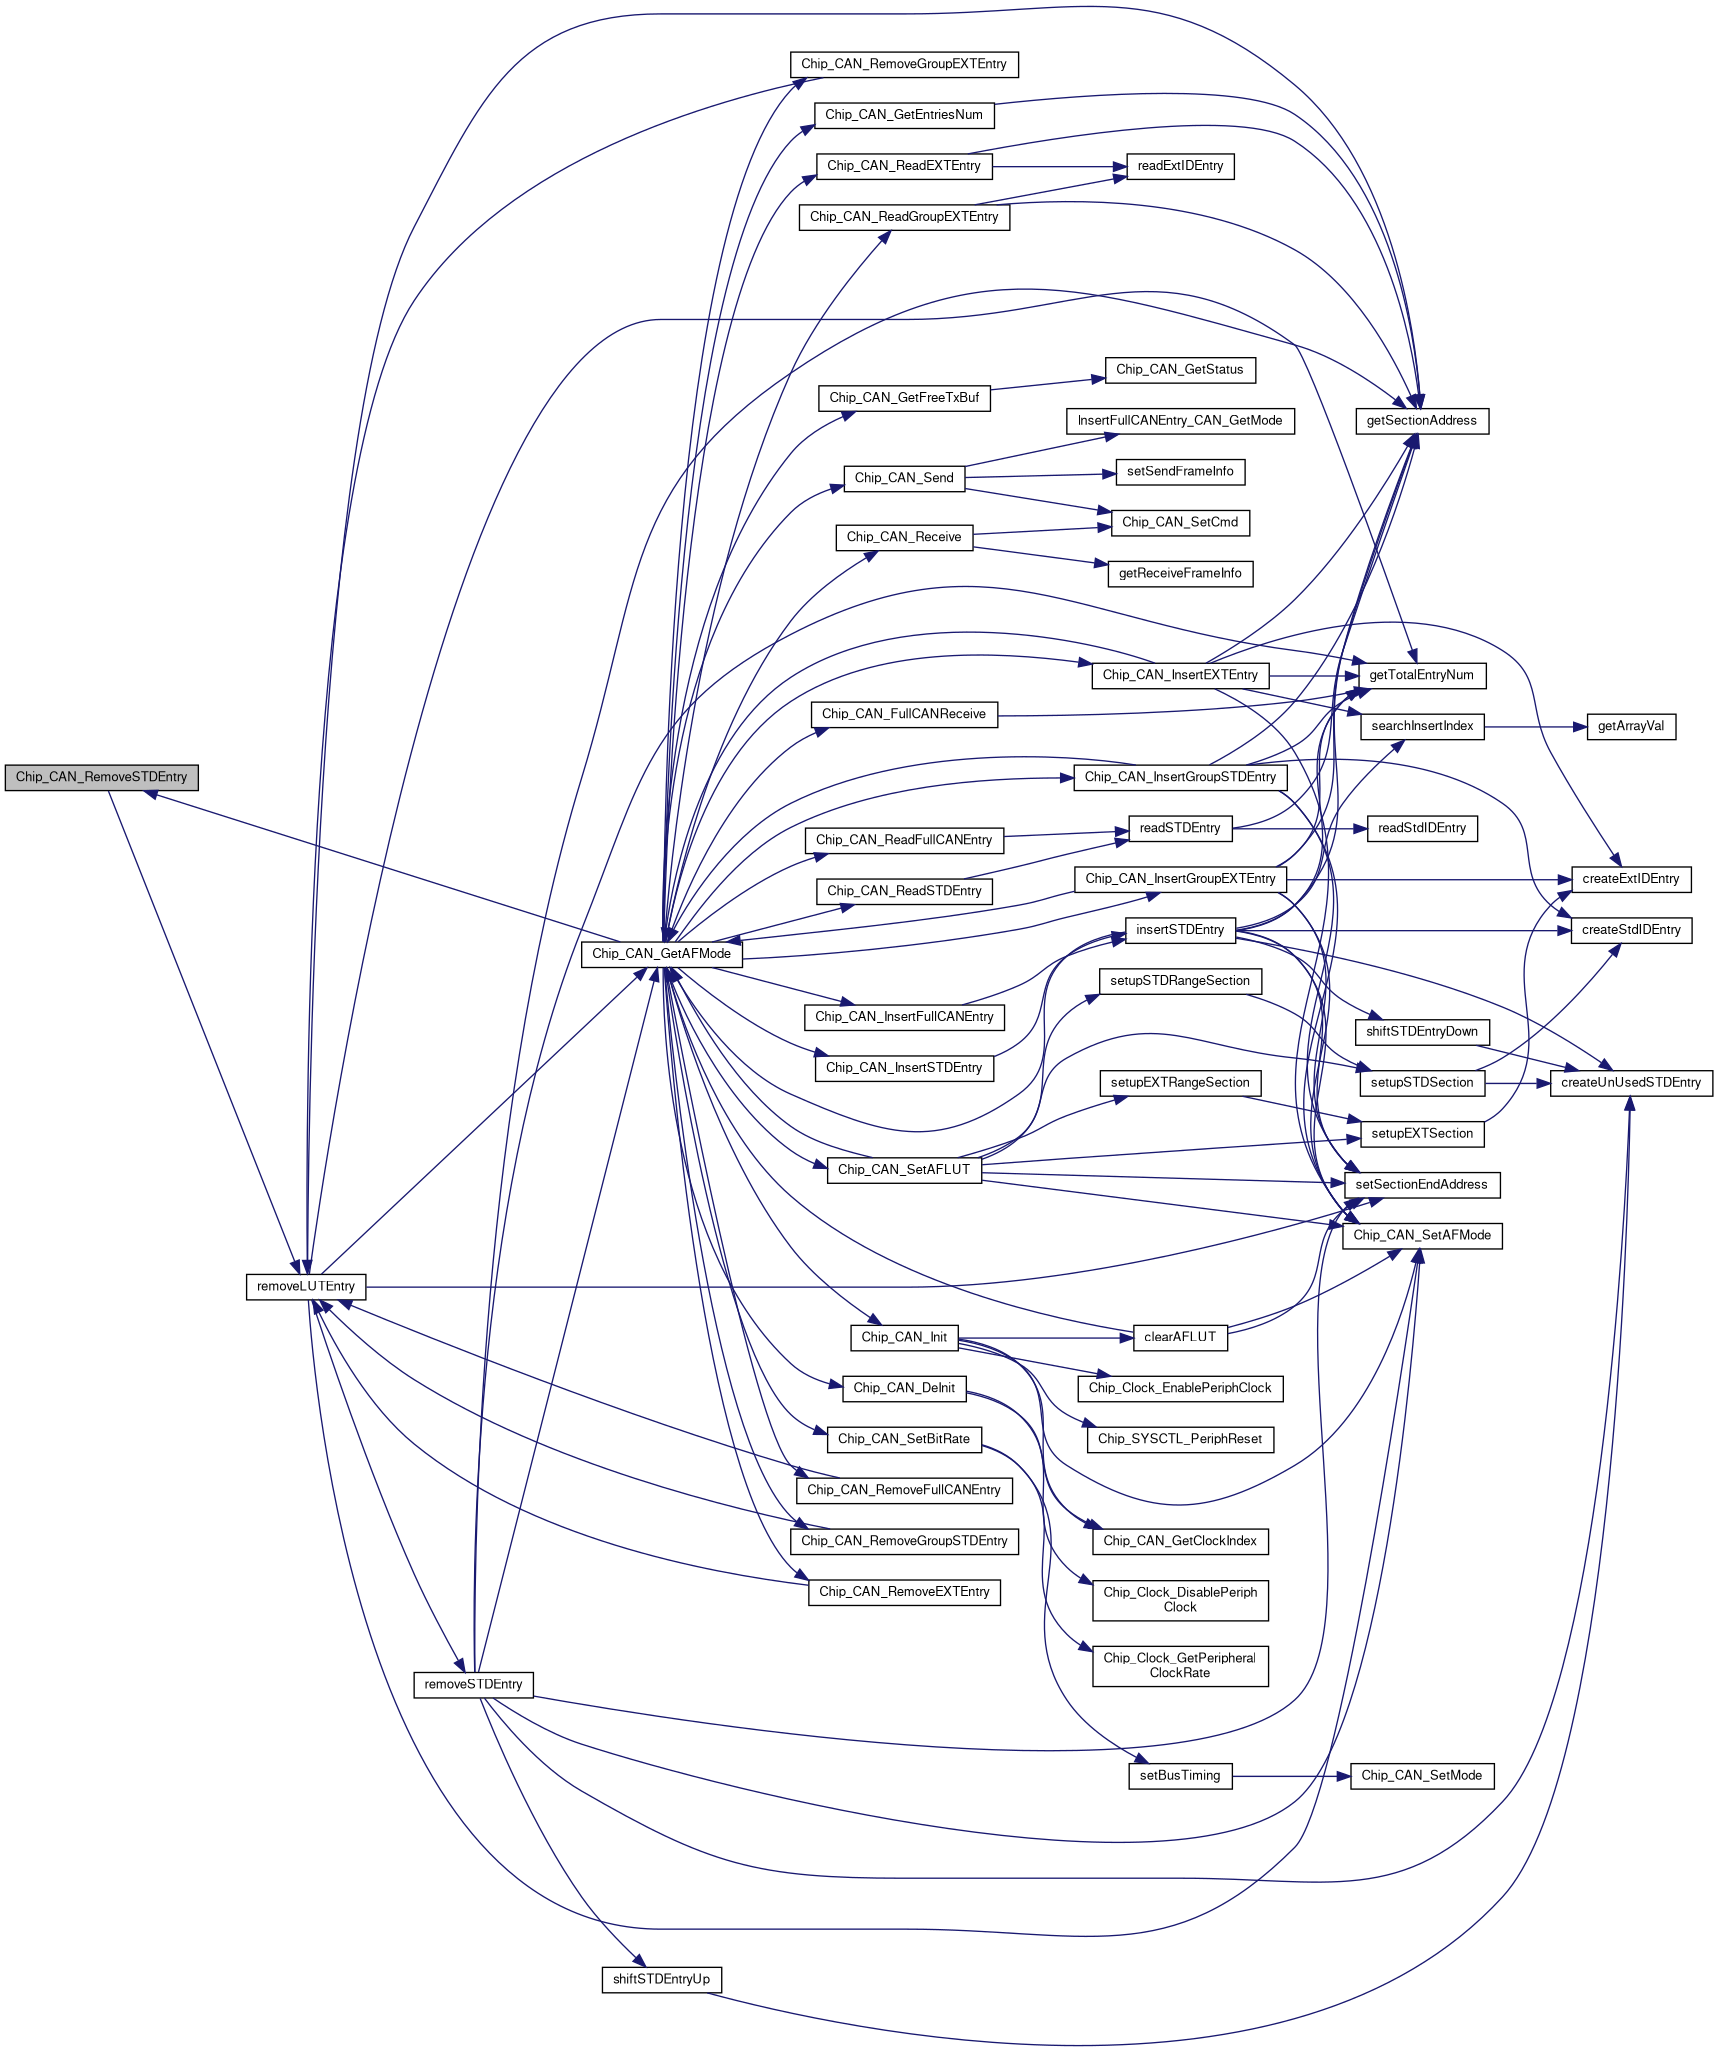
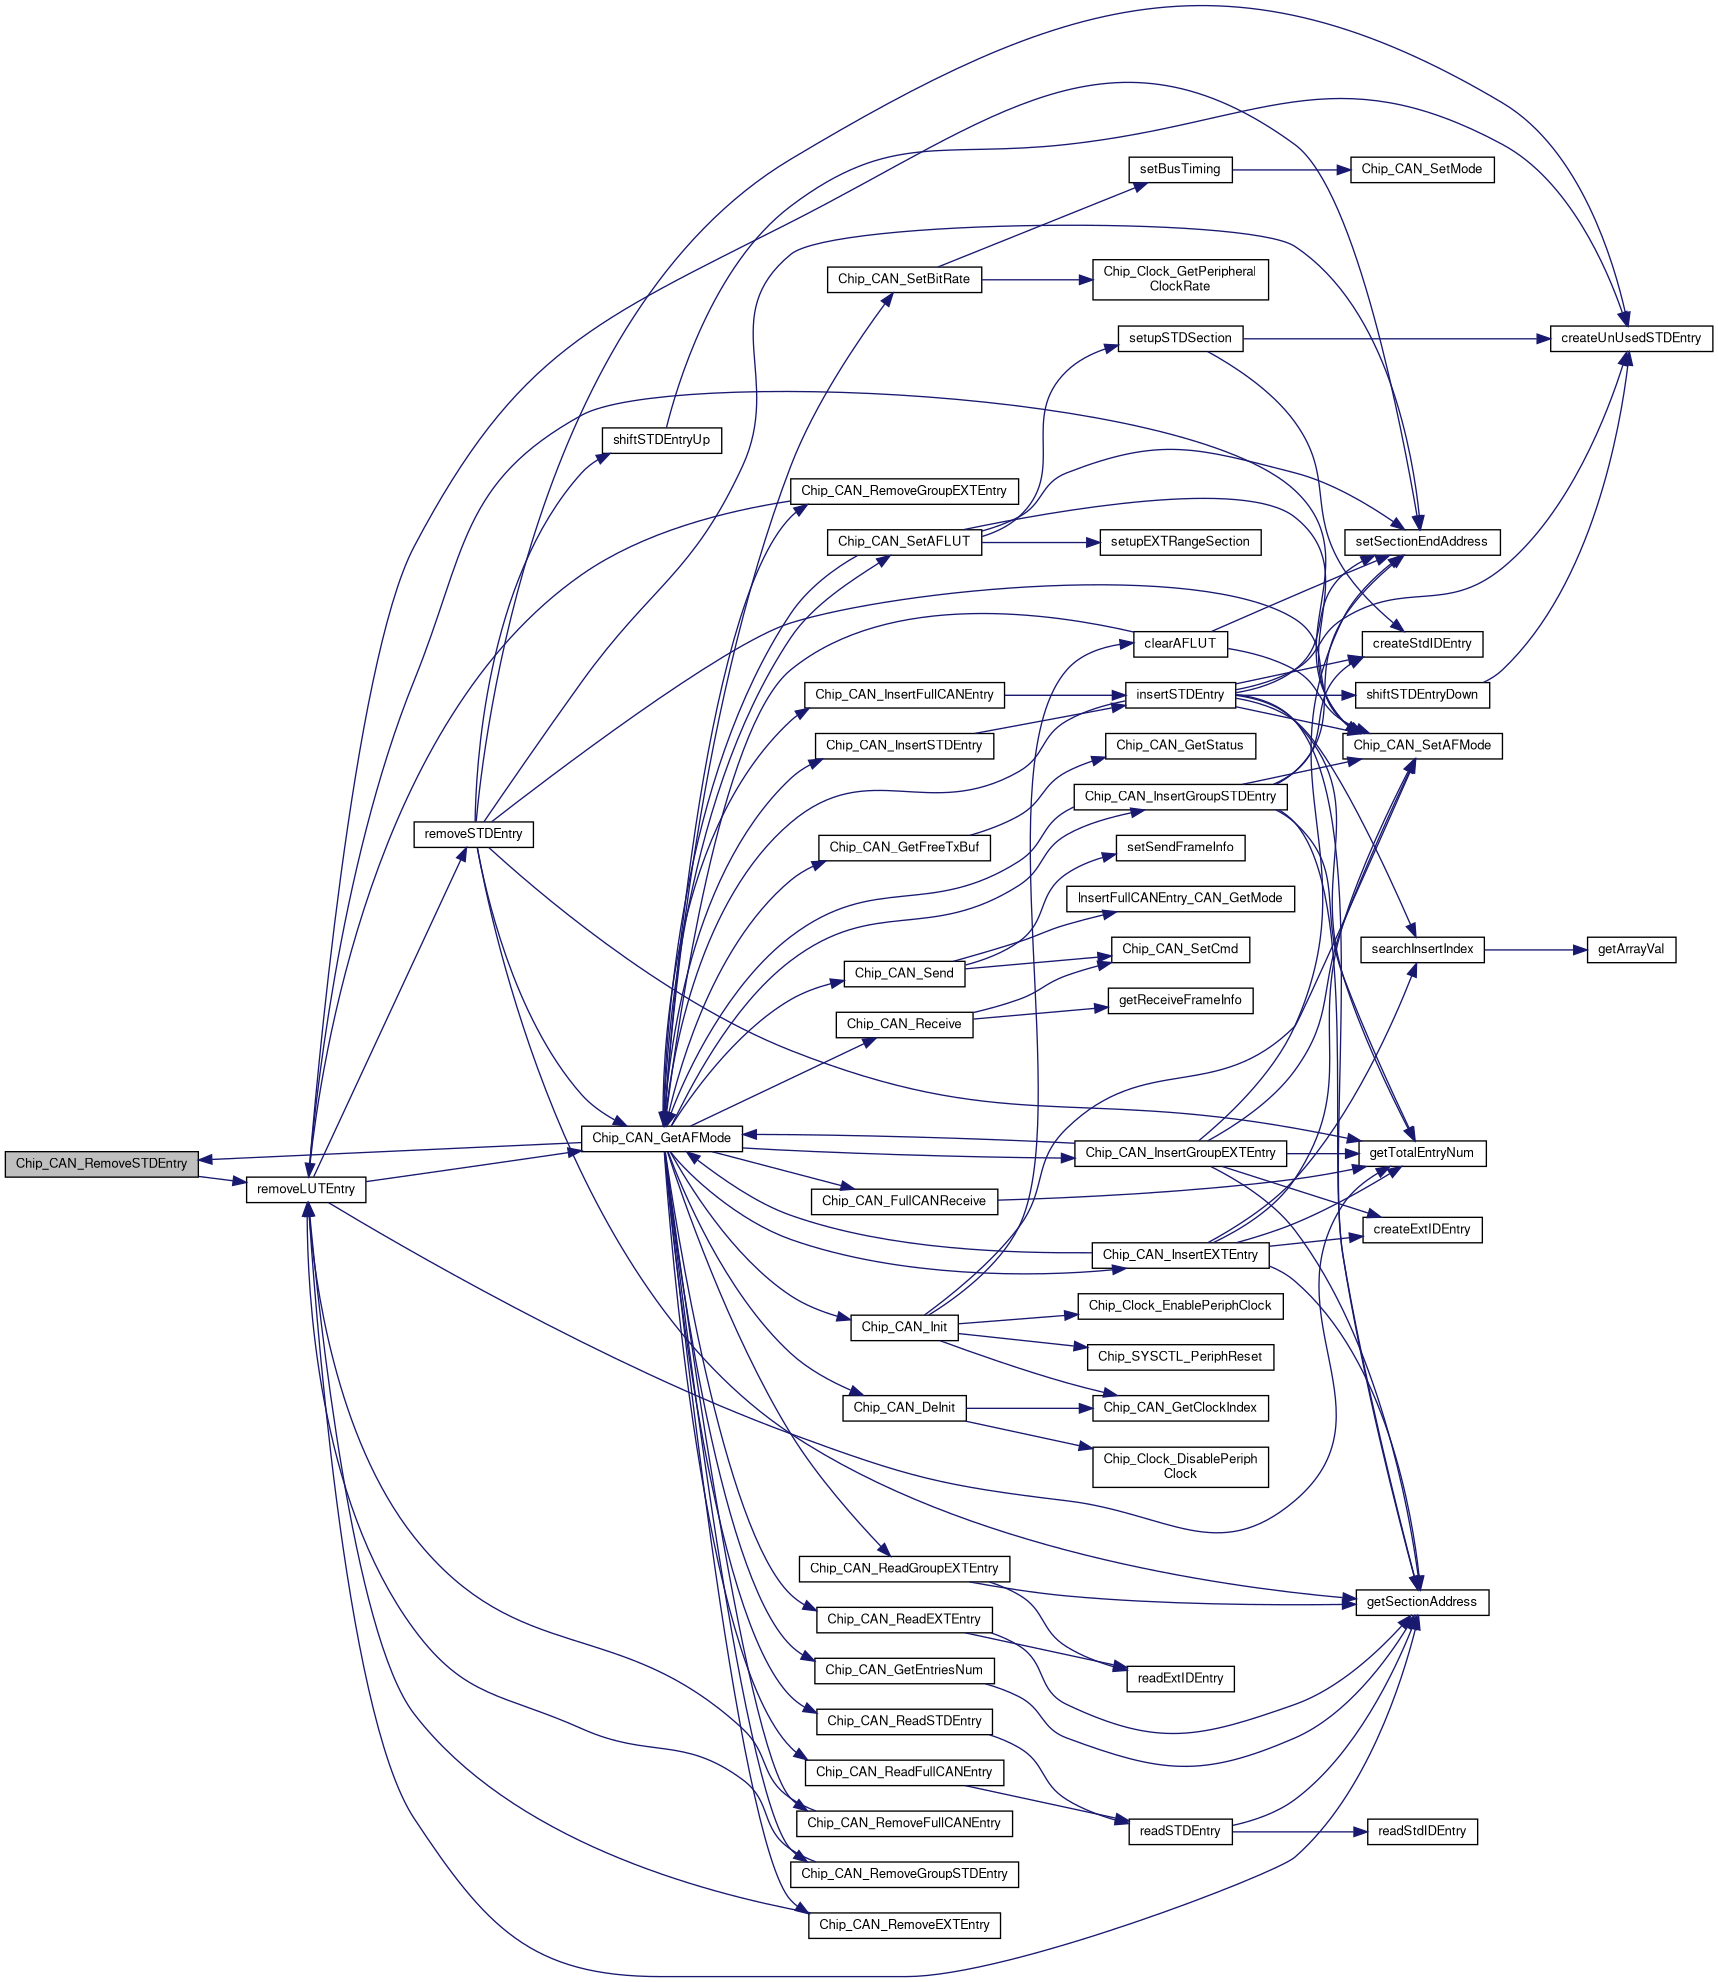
node "setupSTDRangeSection": removed
node "setupEXTSection": removed
